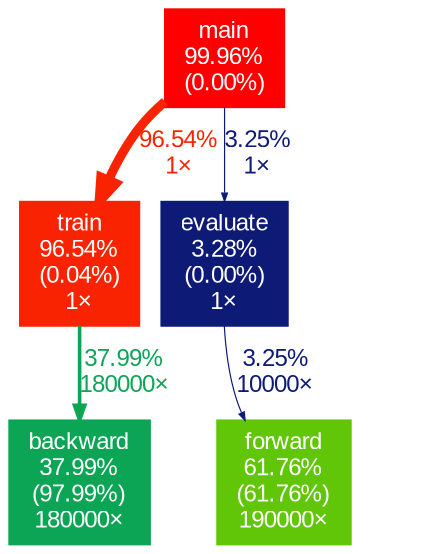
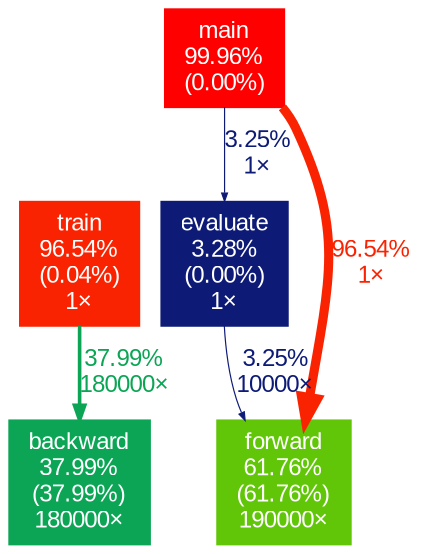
edge "main 99.96% (0.00%)" -> "train 96.54% (0.04%) 1×": now "main 99.96% (0.00%)" -> "forward 61.76% (61.76%) 190000×"
node "backward 37.99% (97.99%) 180000×": label "backward 37.99% (97.99%) 180000×" -> "backward 37.99% (37.99%) 180000×"
